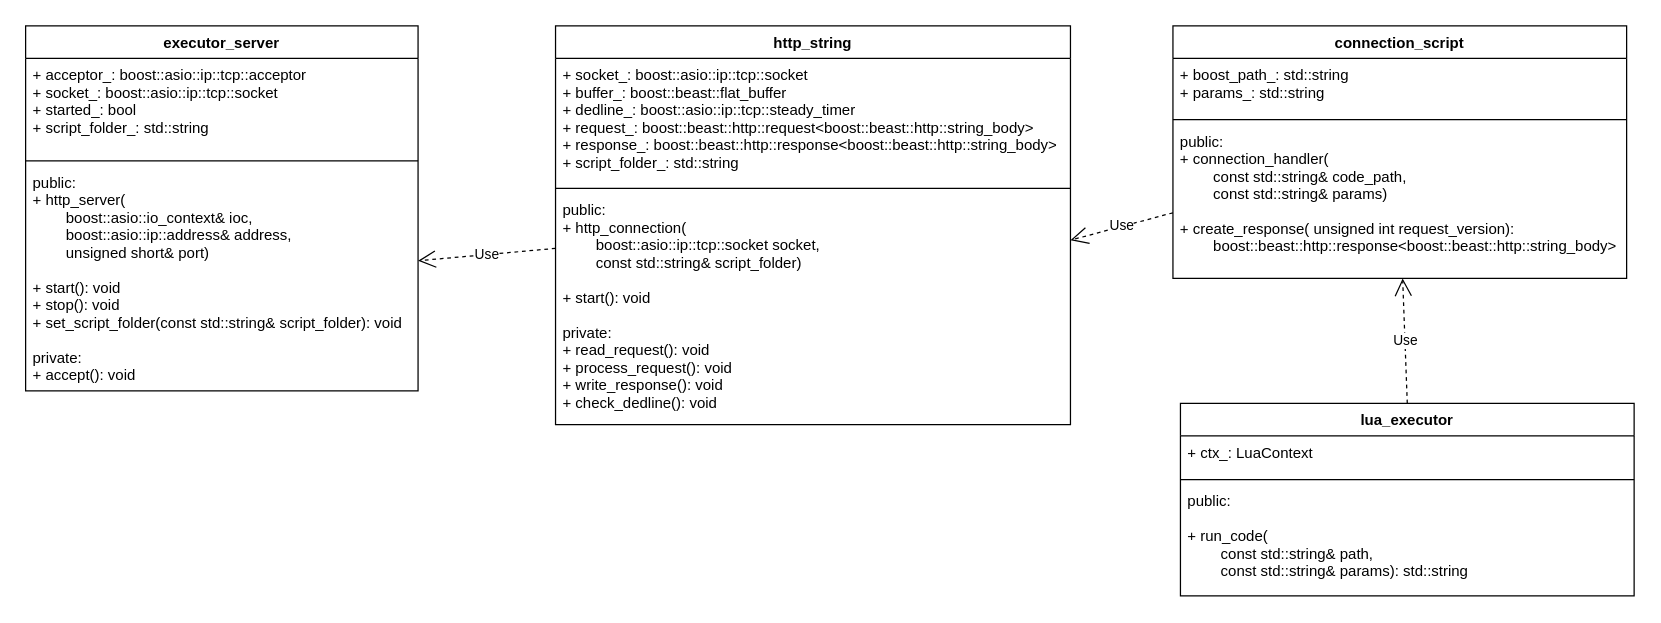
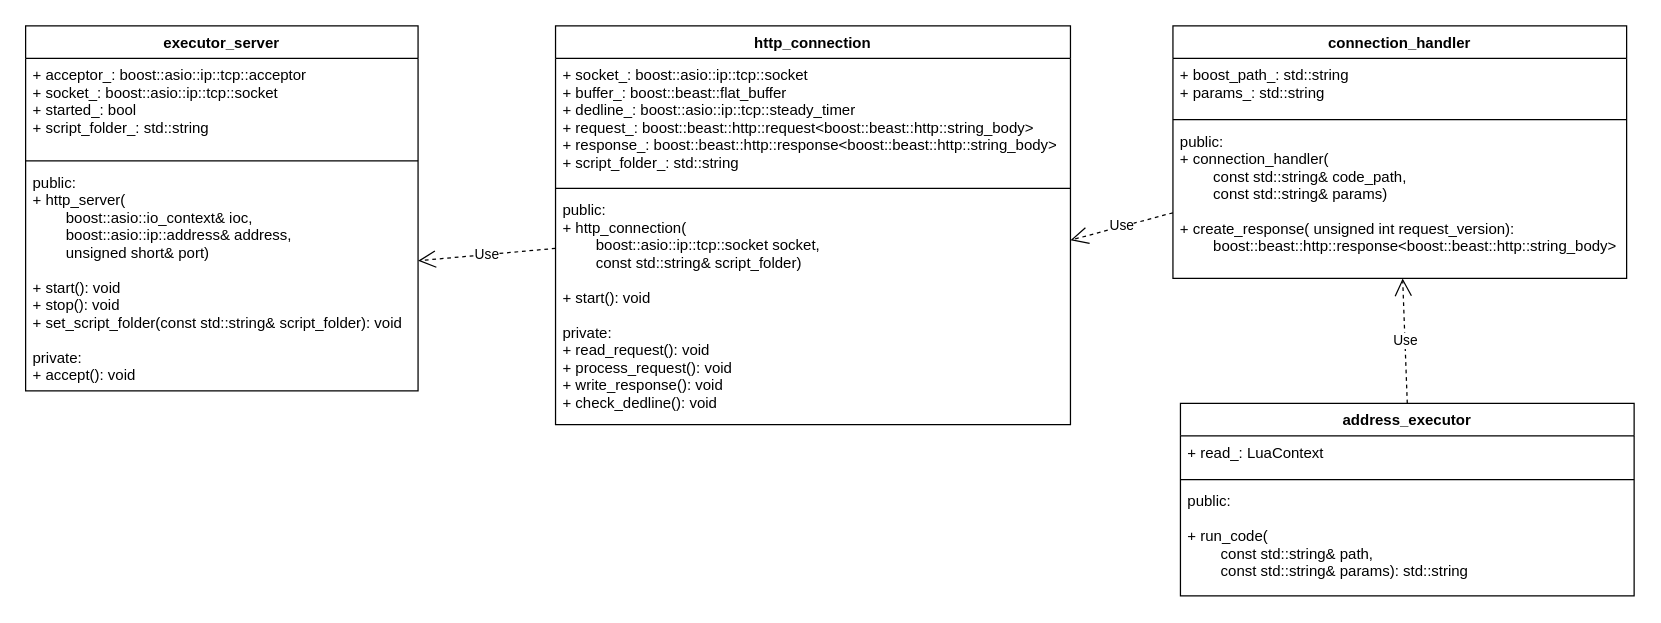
node "http_string": label "http_string" -> "http_connection"
node "connection_script": label "connection_script" -> "connection_handler"
node "lua_executor": label "lua_executor" -> "address_executor"
node "+ ctx_: LuaContext": label "+ ctx_: LuaContext" -> "+ read_: LuaContext"
